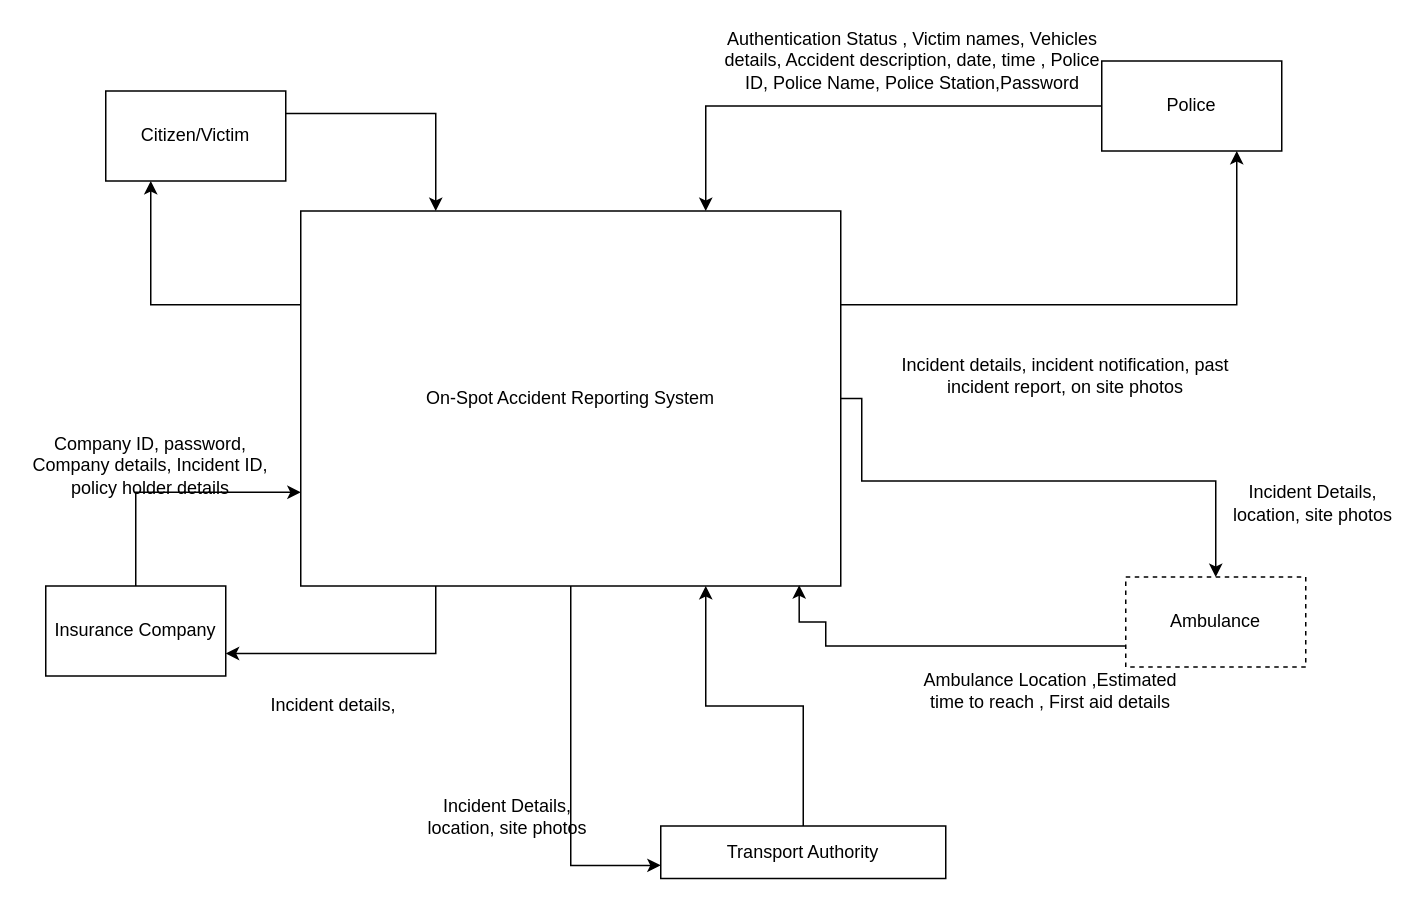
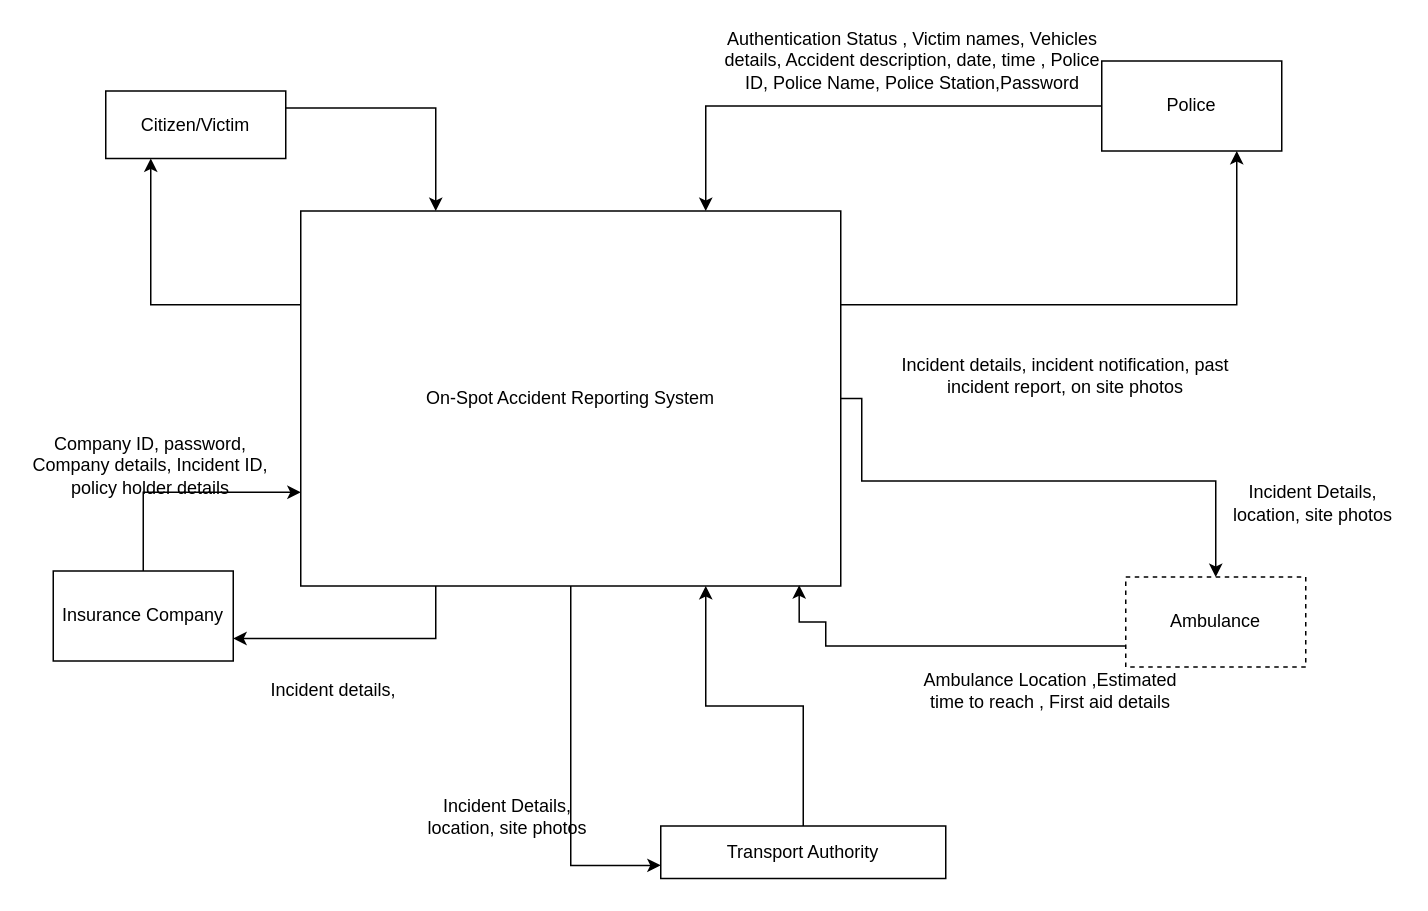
node "Citizen/Victim": size 180x90 -> 180x68
node "Insurance Company": moved (136, 631) -> (143, 616)
node "Incident details,": moved (334, 706) -> (334, 691)
